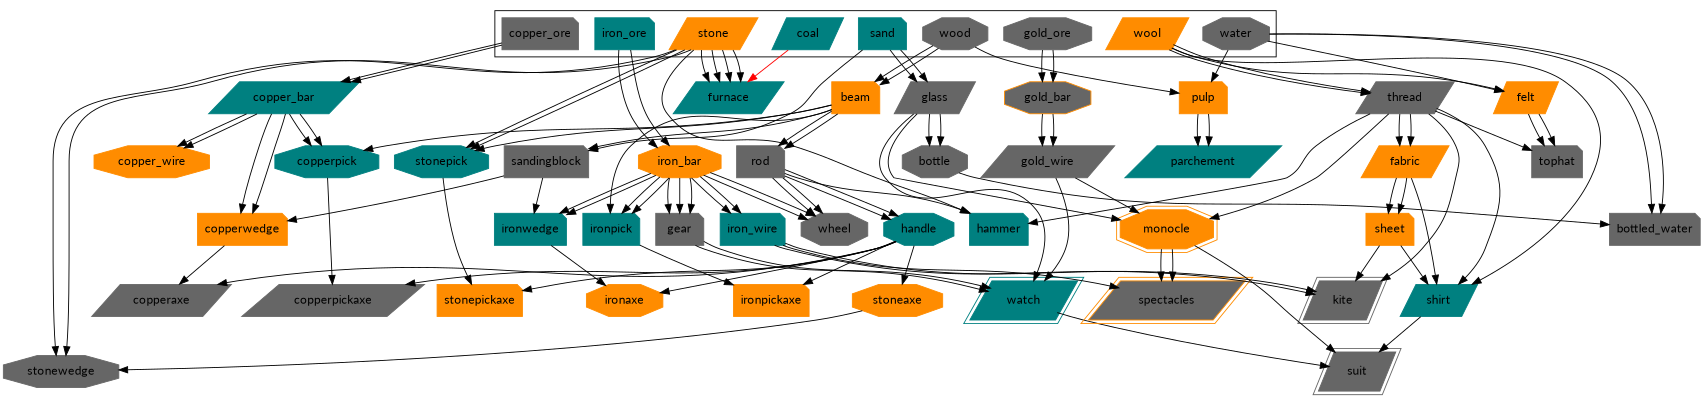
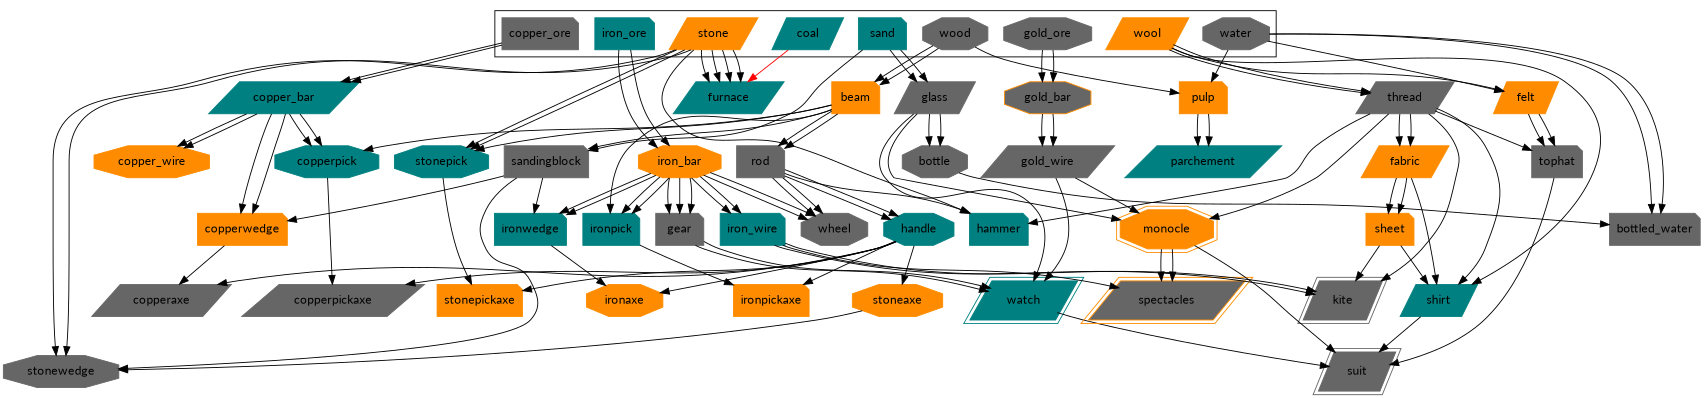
edge "tophat" -> "suit": added
edge "sandingblock" -> "stonewedge": added
